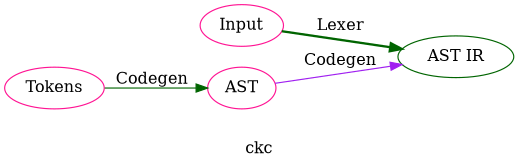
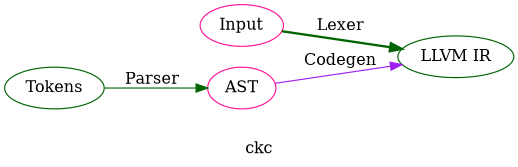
node "AST IR": label "AST IR" -> "LLVM IR"
edge "Tokens" -> "AST": label "Codegen" -> "Parser"
node "Tokens": color deeppink -> darkgreen
